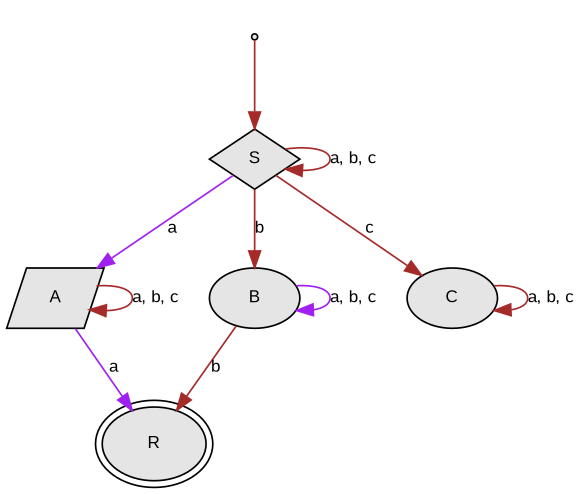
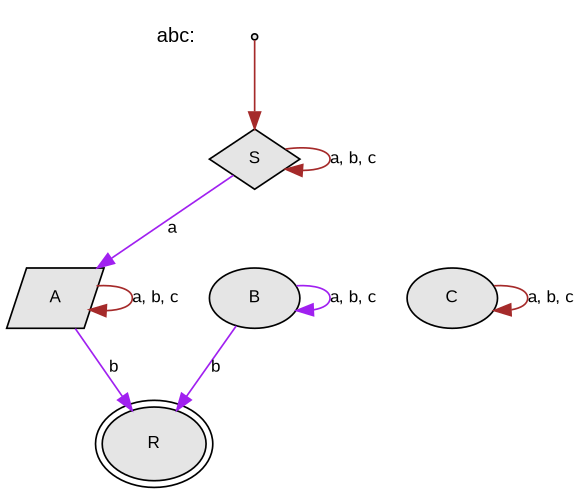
node "abc:": added
edge "S" -> "B": removed, label "b"
edge "S" -> "C": removed, label "c"
edge "B" -> "R": color brown -> purple
edge "A" -> "R": label "a" -> "b"
